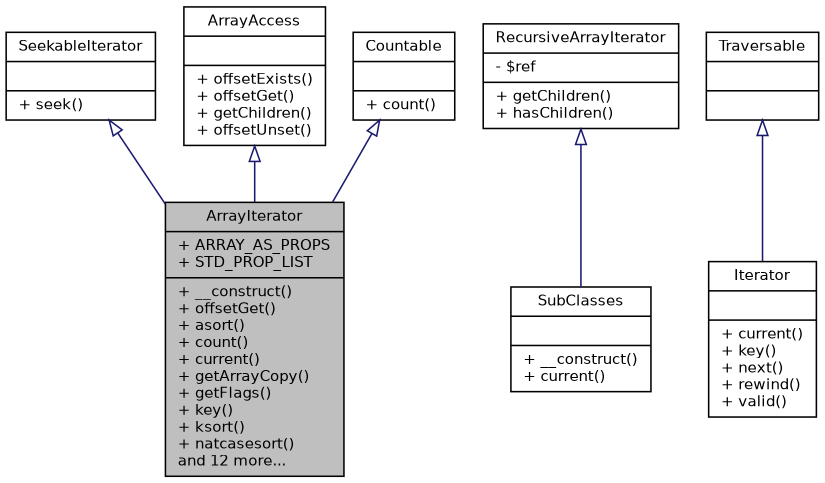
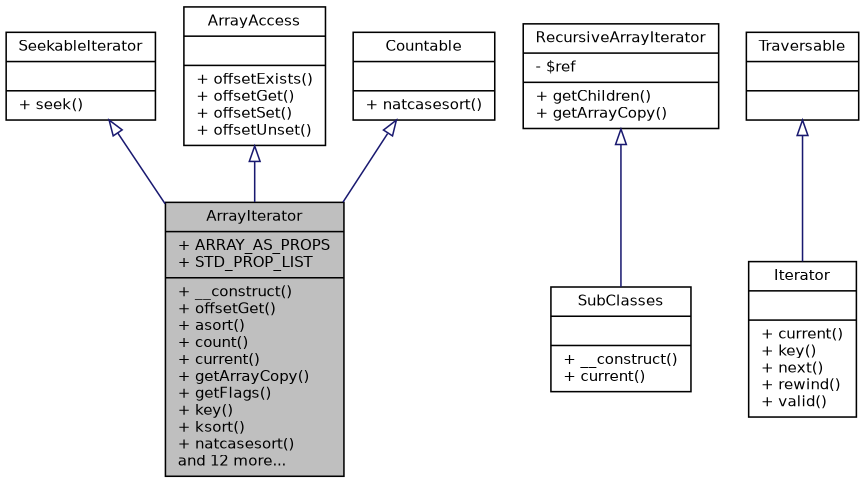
node "Countable": text "+ count()" -> "+ natcasesort()"
node "ArrayAccess": text "+ getChildren()" -> "+ offsetSet()"
node "RecursiveArrayIterator": text "+ hasChildren()" -> "+ getArrayCopy()"
